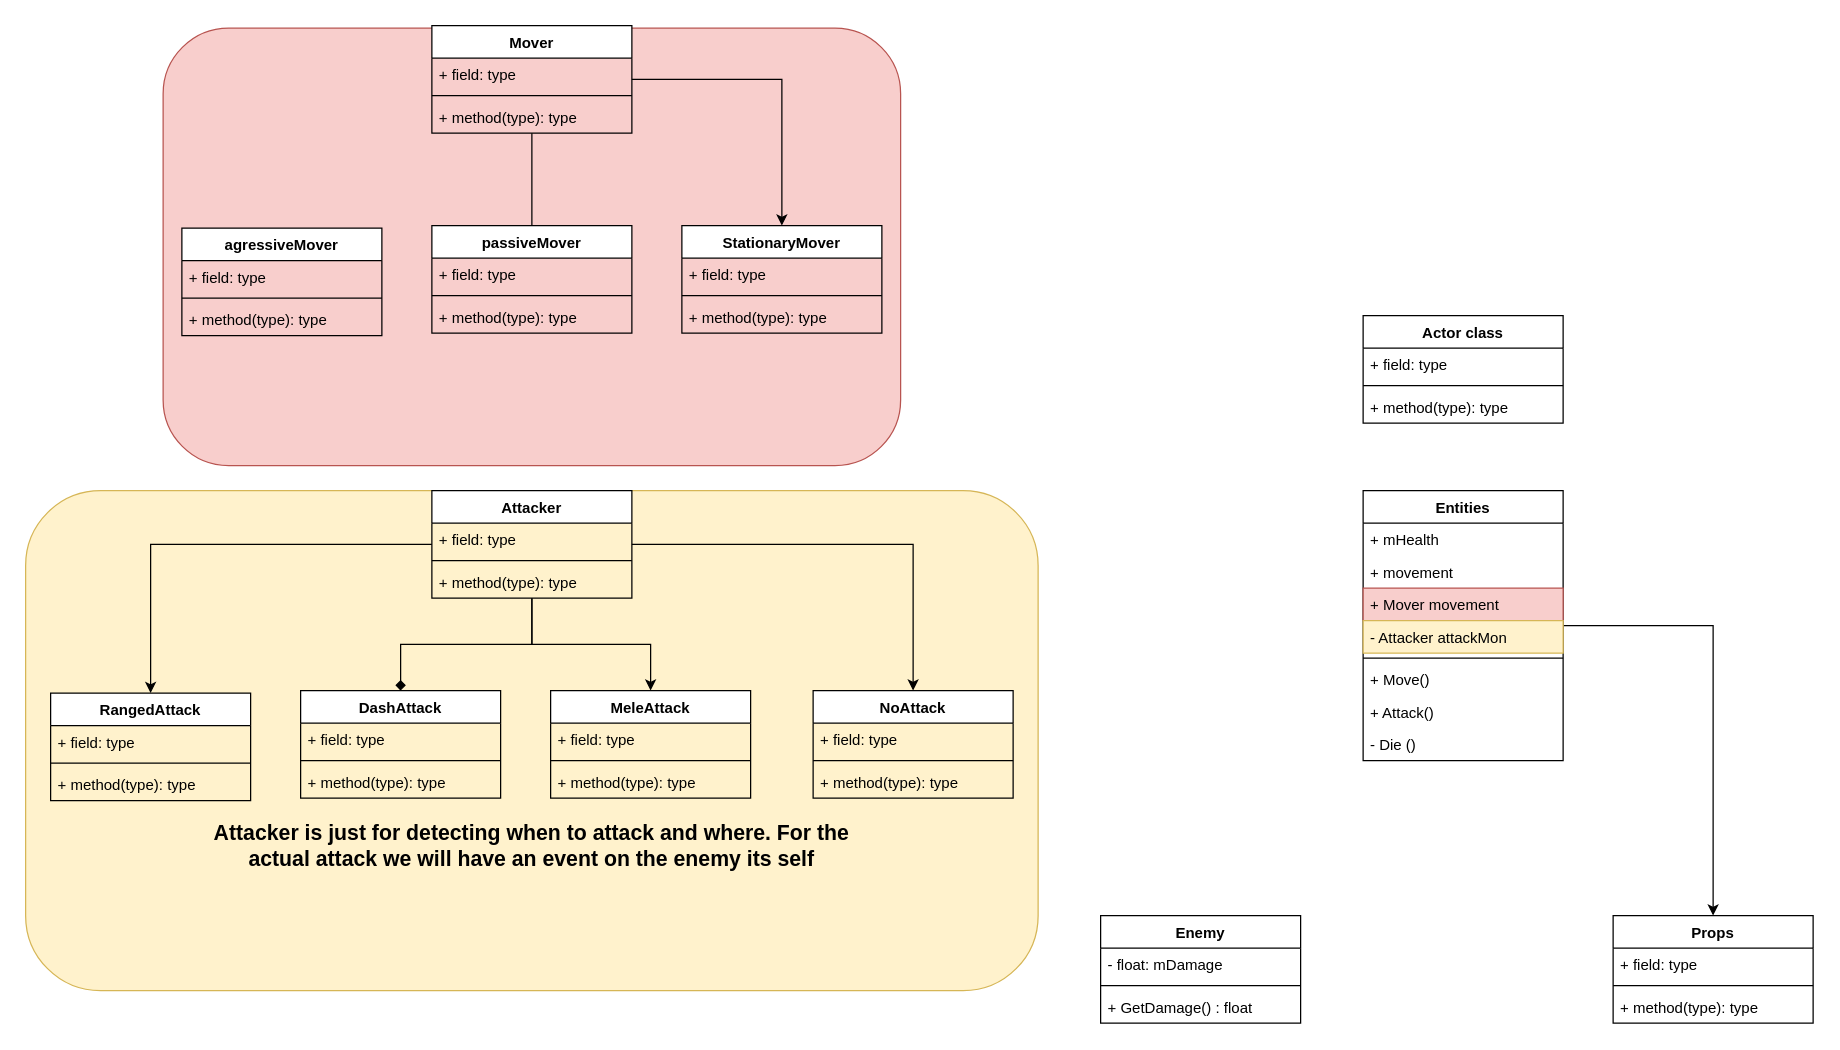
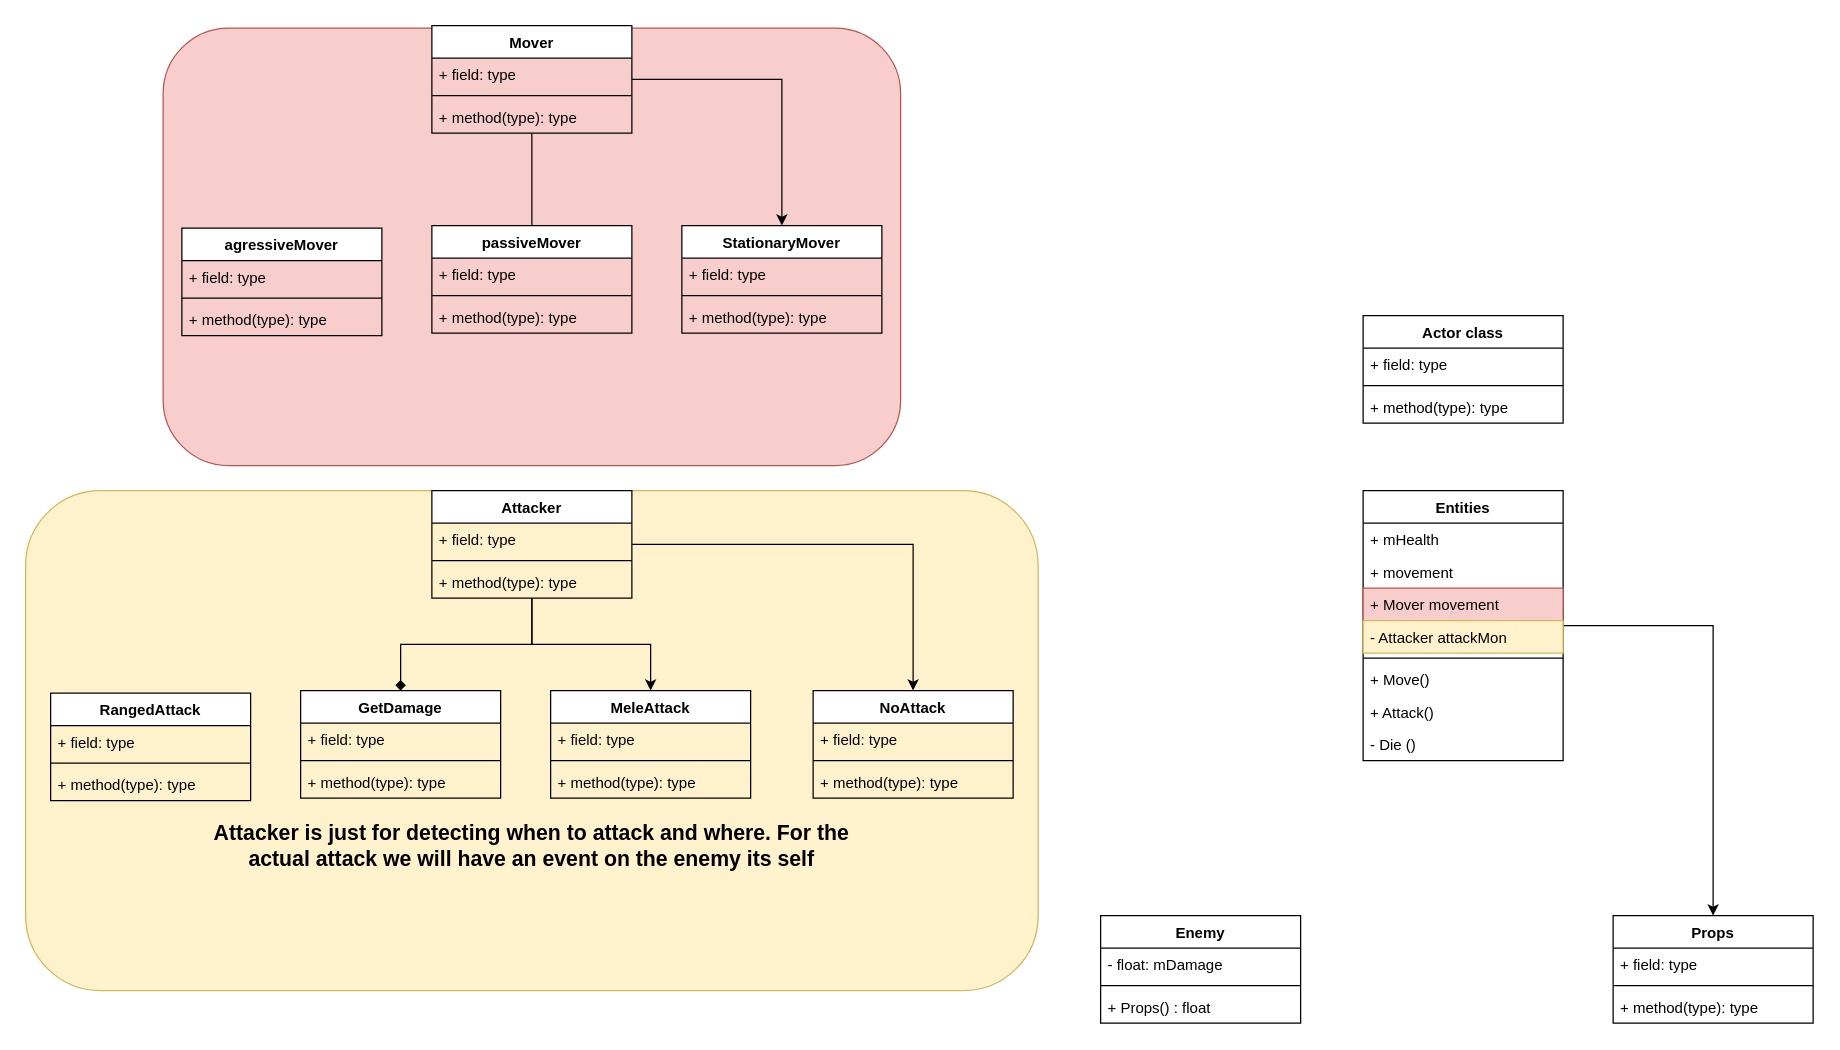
edge "Attacker" -> "RangedAttack": removed
node "DashAttack": label "DashAttack" -> "GetDamage"
node "+ GetDamage() : float": label "+ GetDamage() : float" -> "+ Props() : float"
